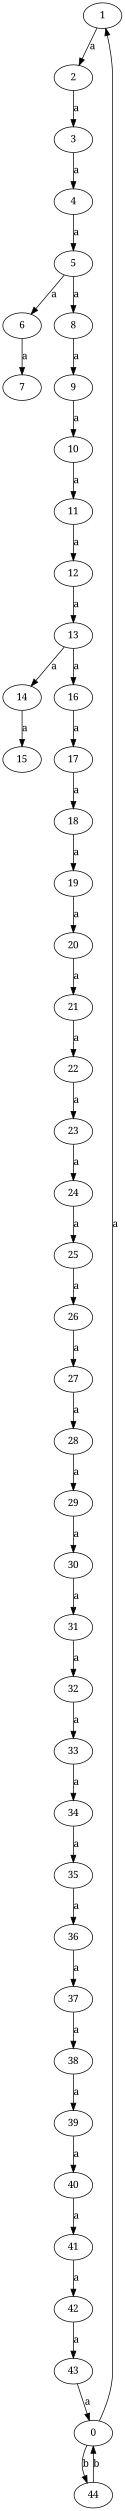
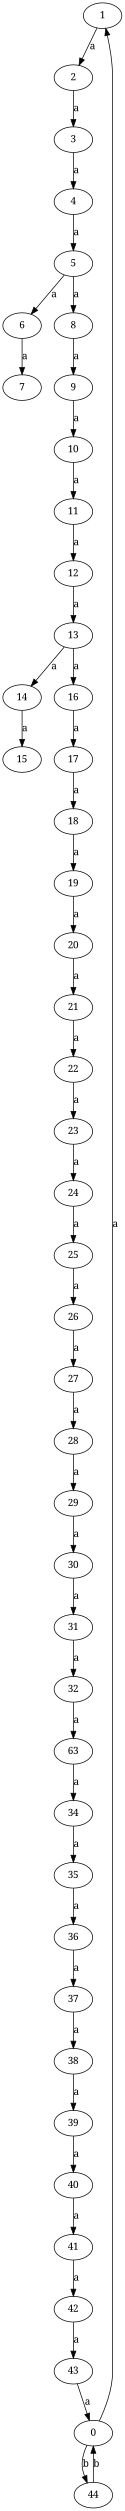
node "33": label "33" -> "63"
